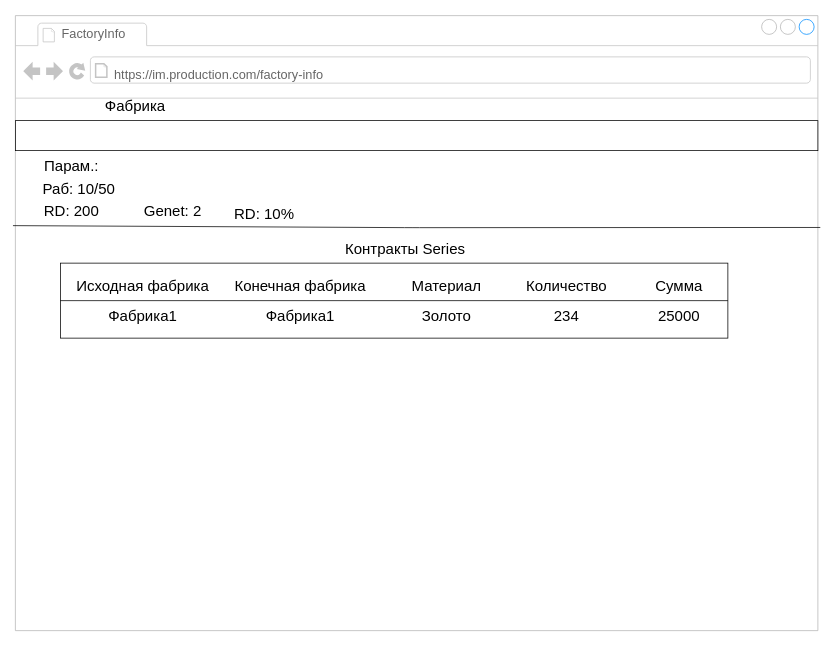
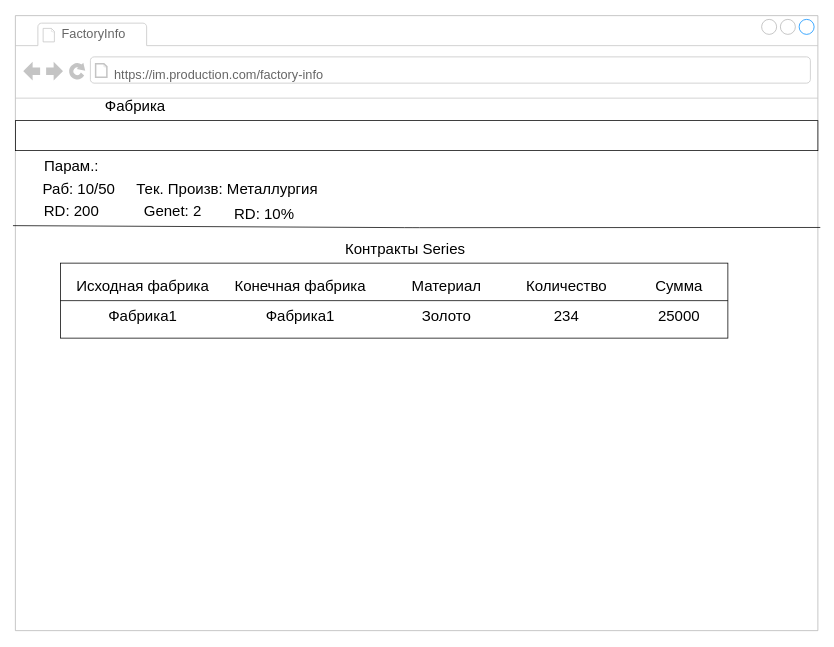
node "Тек. Произв: Металлургия": added
